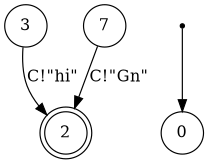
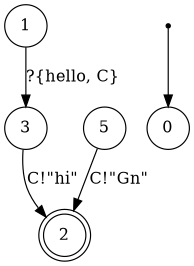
node "1": added
node "7": label "7" -> "5"
